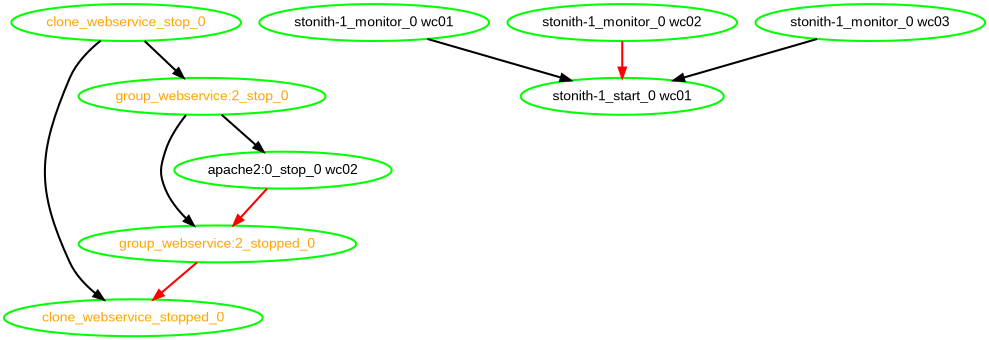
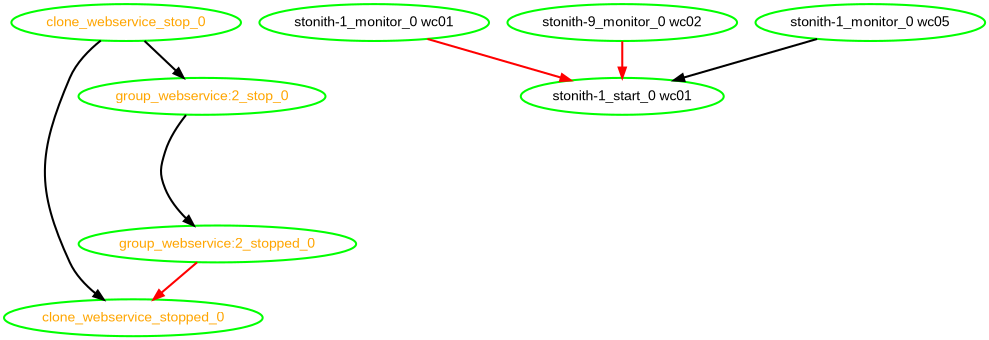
node "stonith-1_monitor_0 wc02": label "stonith-1_monitor_0 wc02" -> "stonith-9_monitor_0 wc02"
node "stonith-1_monitor_0 wc03": label "stonith-1_monitor_0 wc03" -> "stonith-1_monitor_0 wc05"
edge "stonith-1_monitor_0 wc01" -> "stonith-1_start_0 wc01": color black -> red
node "apache2:0_stop_0 wc02": removed
